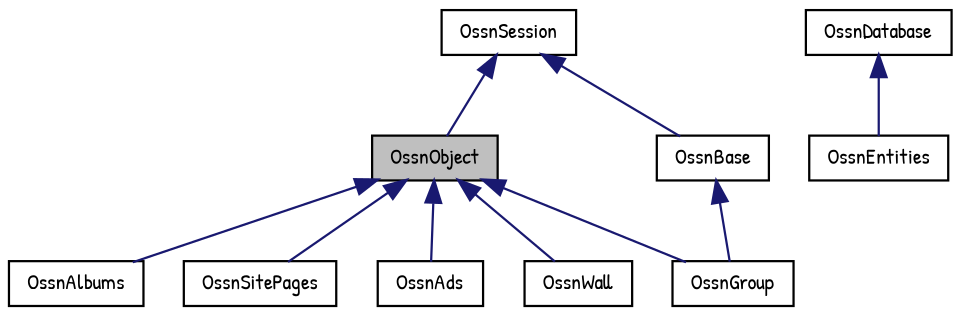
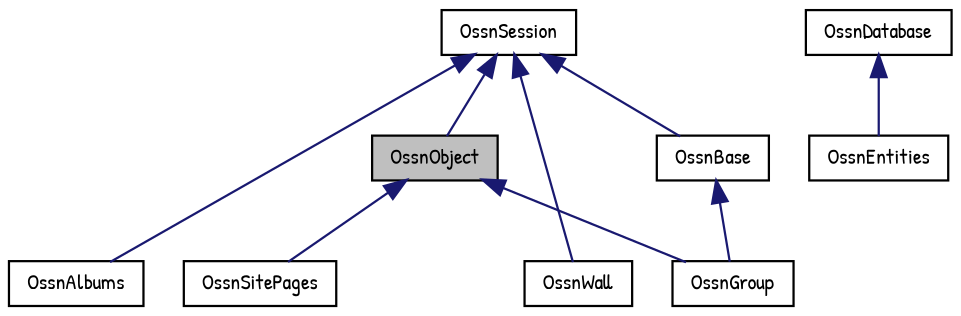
edge "OssnAlbums" -> "OssnObject": now "OssnAlbums" -> "OssnSession"
edge "OssnWall" -> "OssnObject": now "OssnWall" -> "OssnSession"
node "OssnAds": removed
